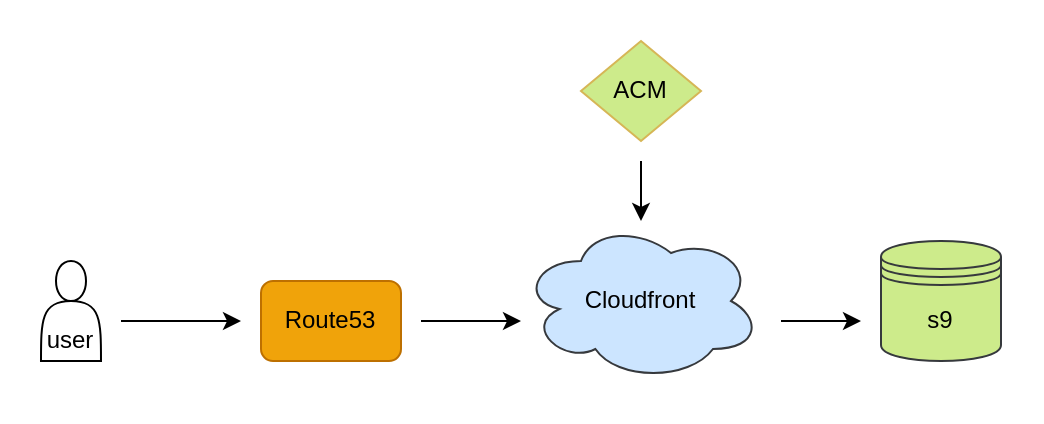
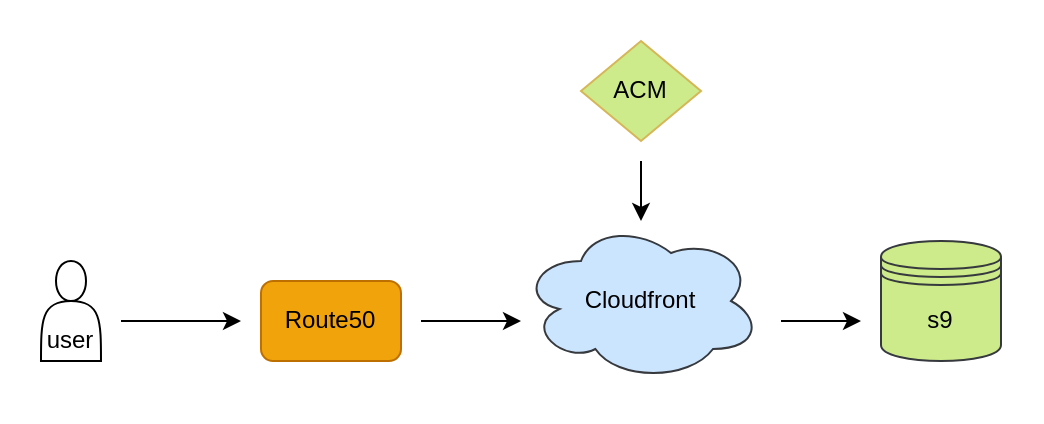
node "Route53": label "Route53" -> "Route50"
